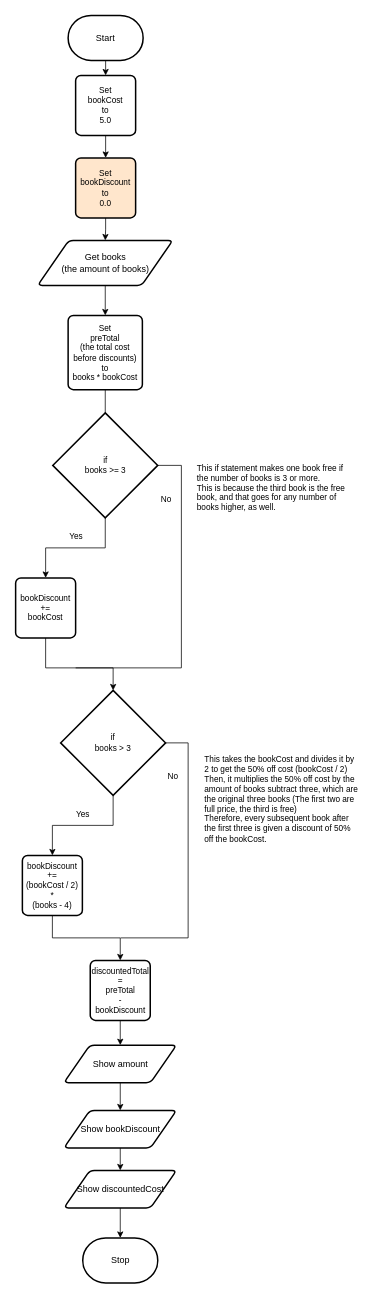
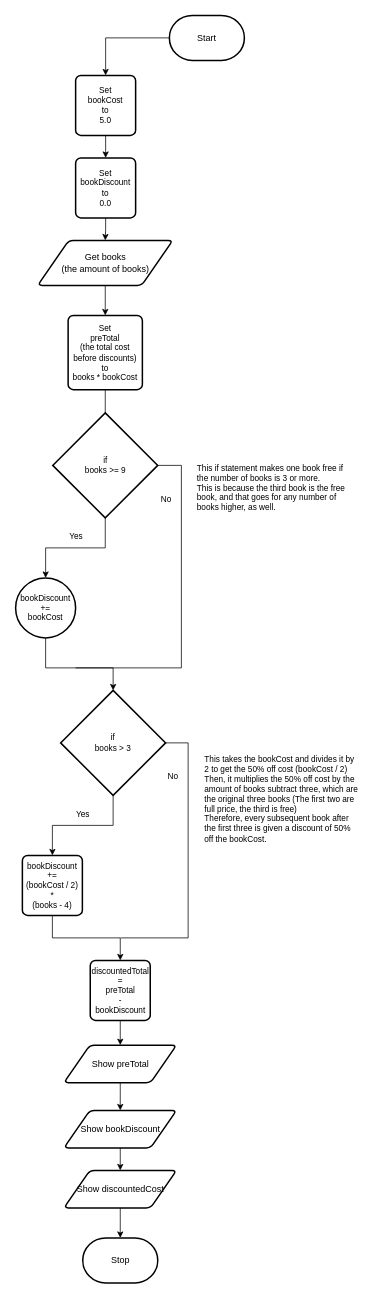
node "Start": moved (105, 38) -> (207, 38)
node "Set bookDiscount to 0.0": fillcolor #ffe6cc -> #ffffff
node "if books >= 3": label "if books >= 3" -> "if books >= 9"
node "bookDiscount += bookCost": shape rounded rectangle -> ellipse
node "Show amount": label "Show amount" -> "Show preTotal"
